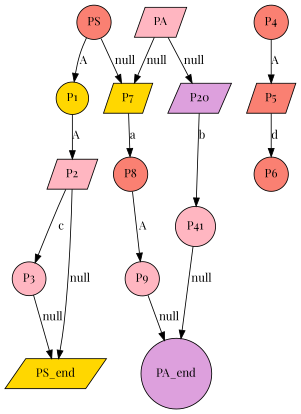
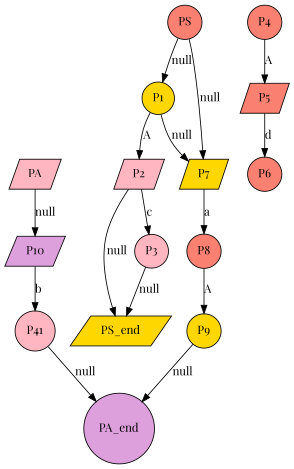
edge "PA" -> "P7": now "P1" -> "P7"
edge "PS" -> "P1": label "A" -> "null"
node "P20": label "P20" -> "P10"
node "P9": fillcolor lightpink -> gold
